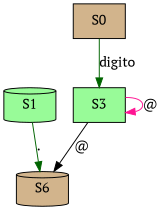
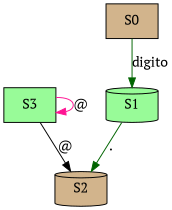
edge "S0" -> "S3": now "S0" -> "S1"
node "S6": label "S6" -> "S2"
